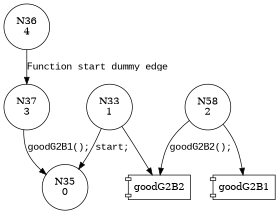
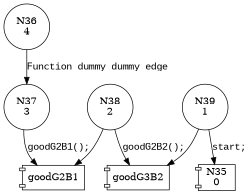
edge "N36 4" -> "N37 3": label "Function start dummy edge" -> "Function dummy dummy edge"
node "N33 1": label "N33 1" -> "N39 1"
node "N58 2": label "N58 2" -> "N38 2"
edge "N37 3" -> "N35 0": now "N37 3" -> "goodG2B1"
node "N35 0": shape circle -> component
node "goodG2B2": label "goodG2B2" -> "goodG3B2"
